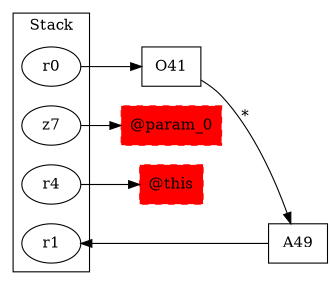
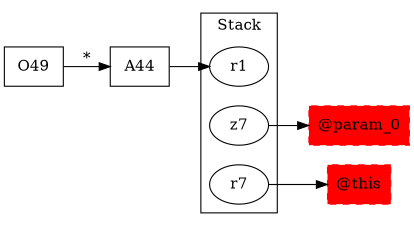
node "r0": removed
node "O41": label "O41" -> "O49"
node "r4": label "r4" -> "r7"
node "A49": label "A49" -> "A44"
